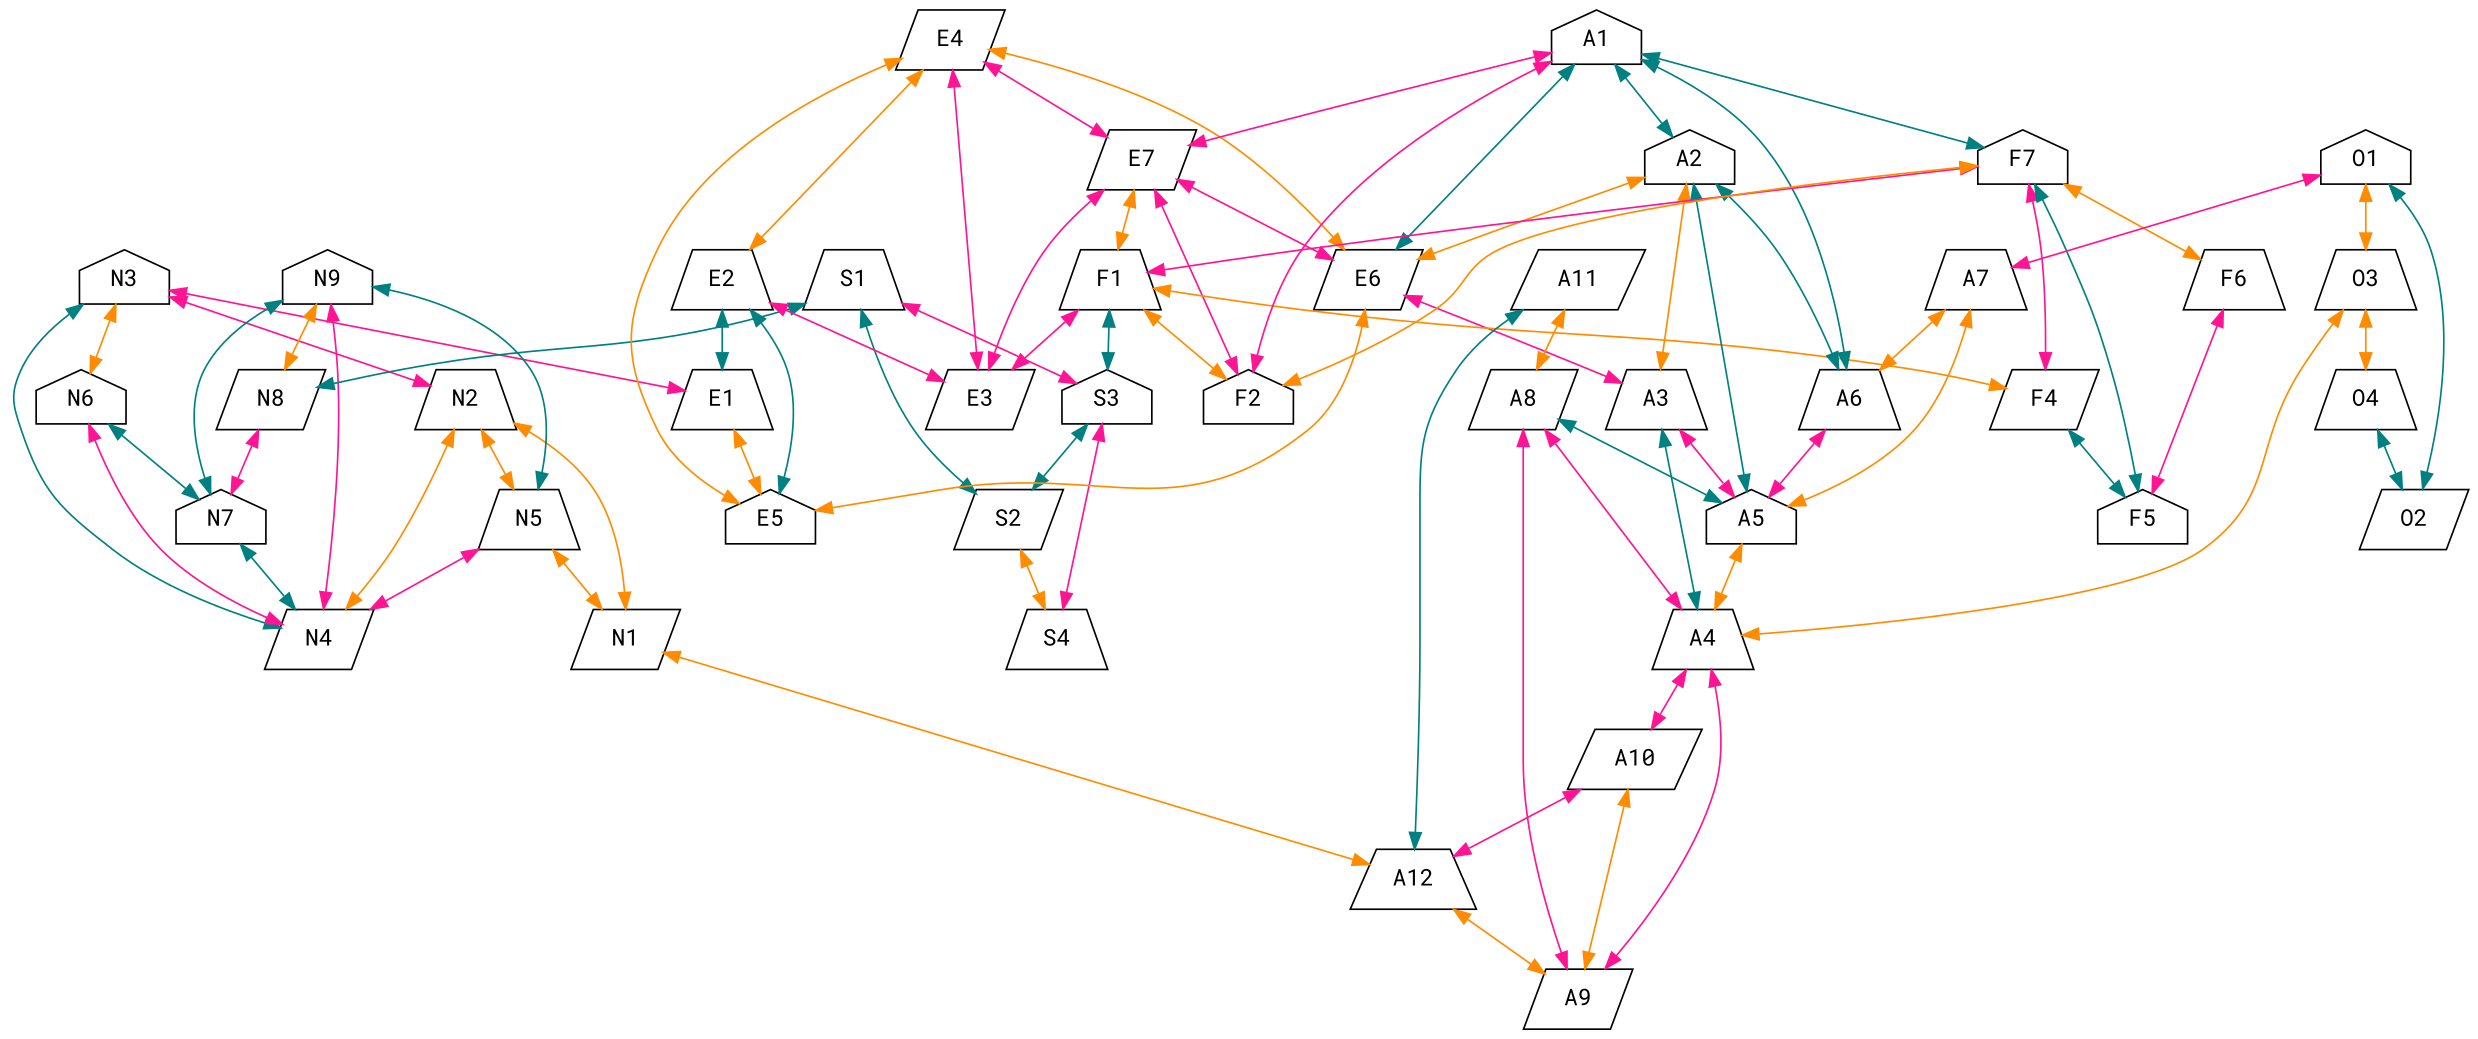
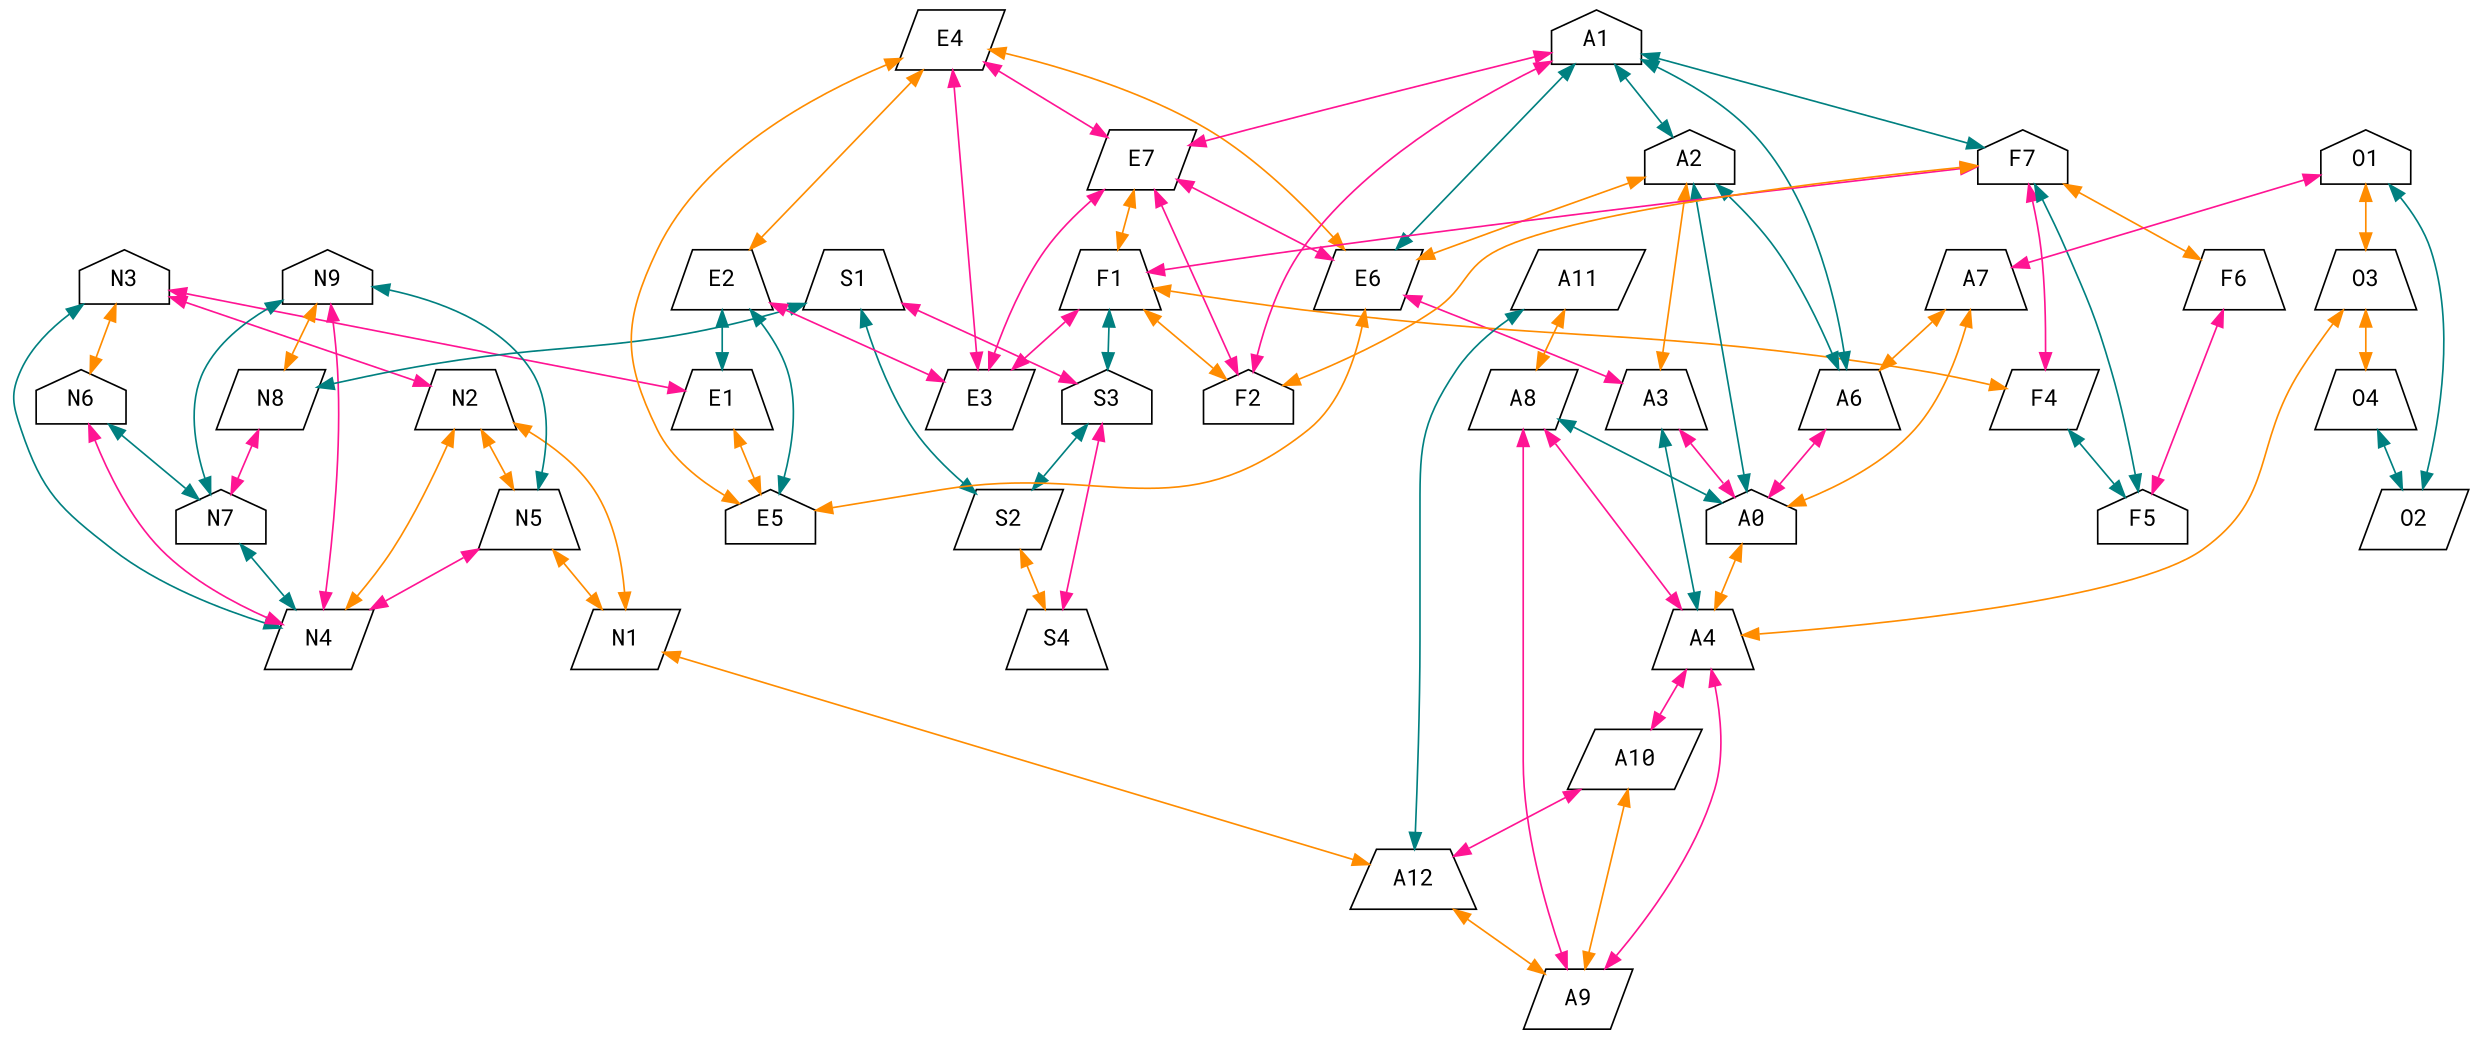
node "A5": label "A5" -> "A0"
